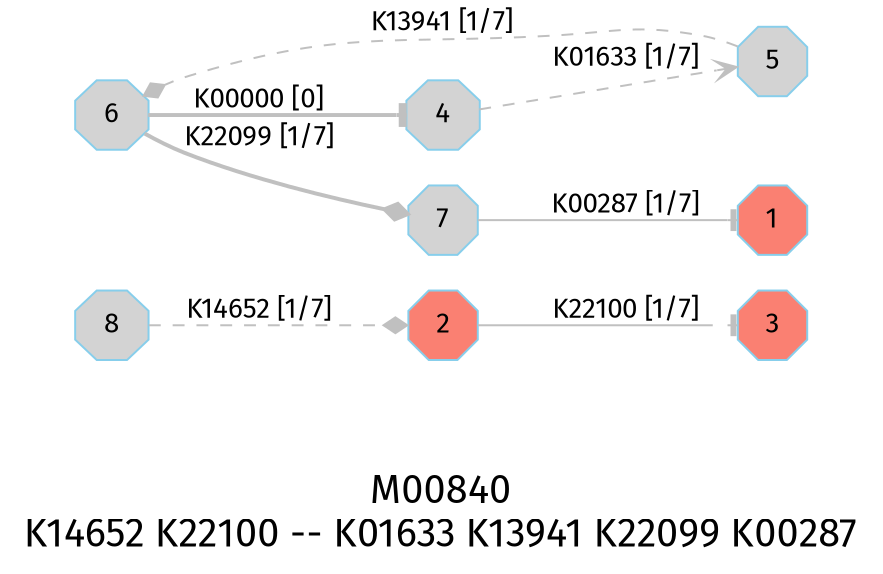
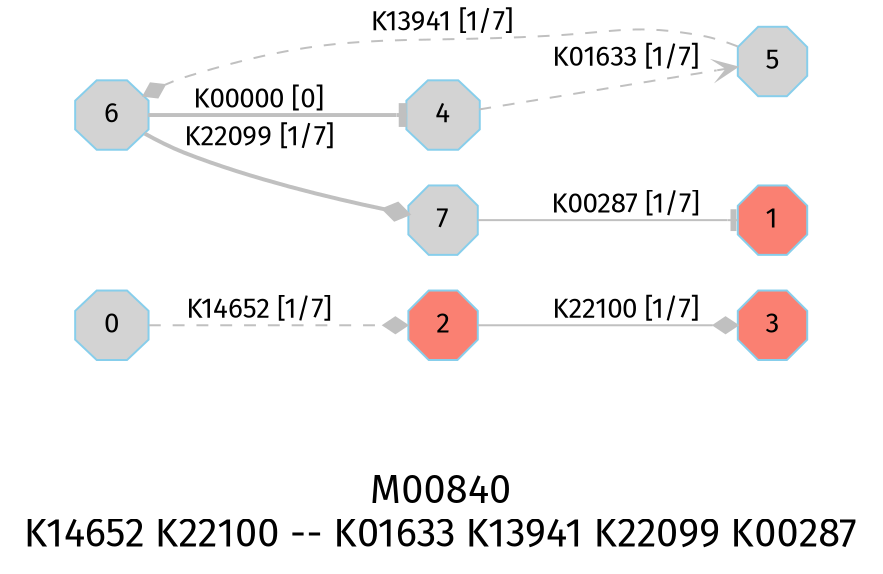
node "8": label "8" -> "0"
edge "2" -> "3": arrowhead tee -> diamond
